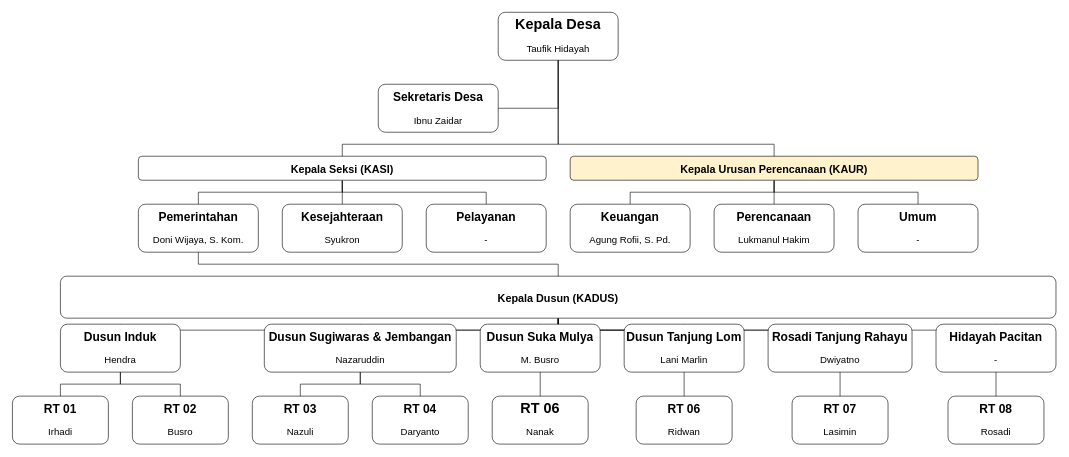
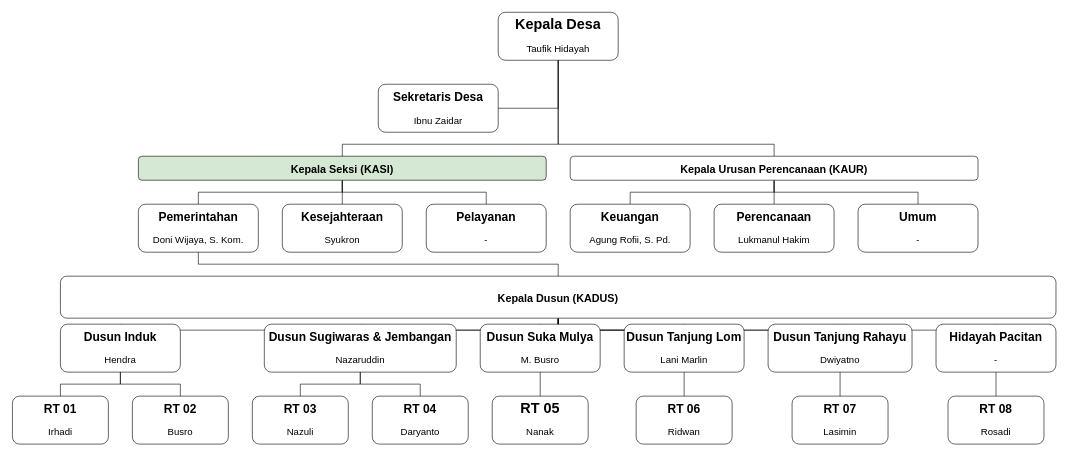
node "Kepala Seksi (KASI)": fillcolor #ffffff -> #d5e8d4
node "Kepala Urusan Perencanaan (KAUR)": fillcolor #fff2cc -> #ffffff
node "Rosadi Tanjung RahayuDwiyatno": label "Rosadi Tanjung RahayuDwiyatno" -> "Dusun Tanjung RahayuDwiyatno"
node "RT 06Nanak": label "RT 06Nanak" -> "RT 05Nanak"
